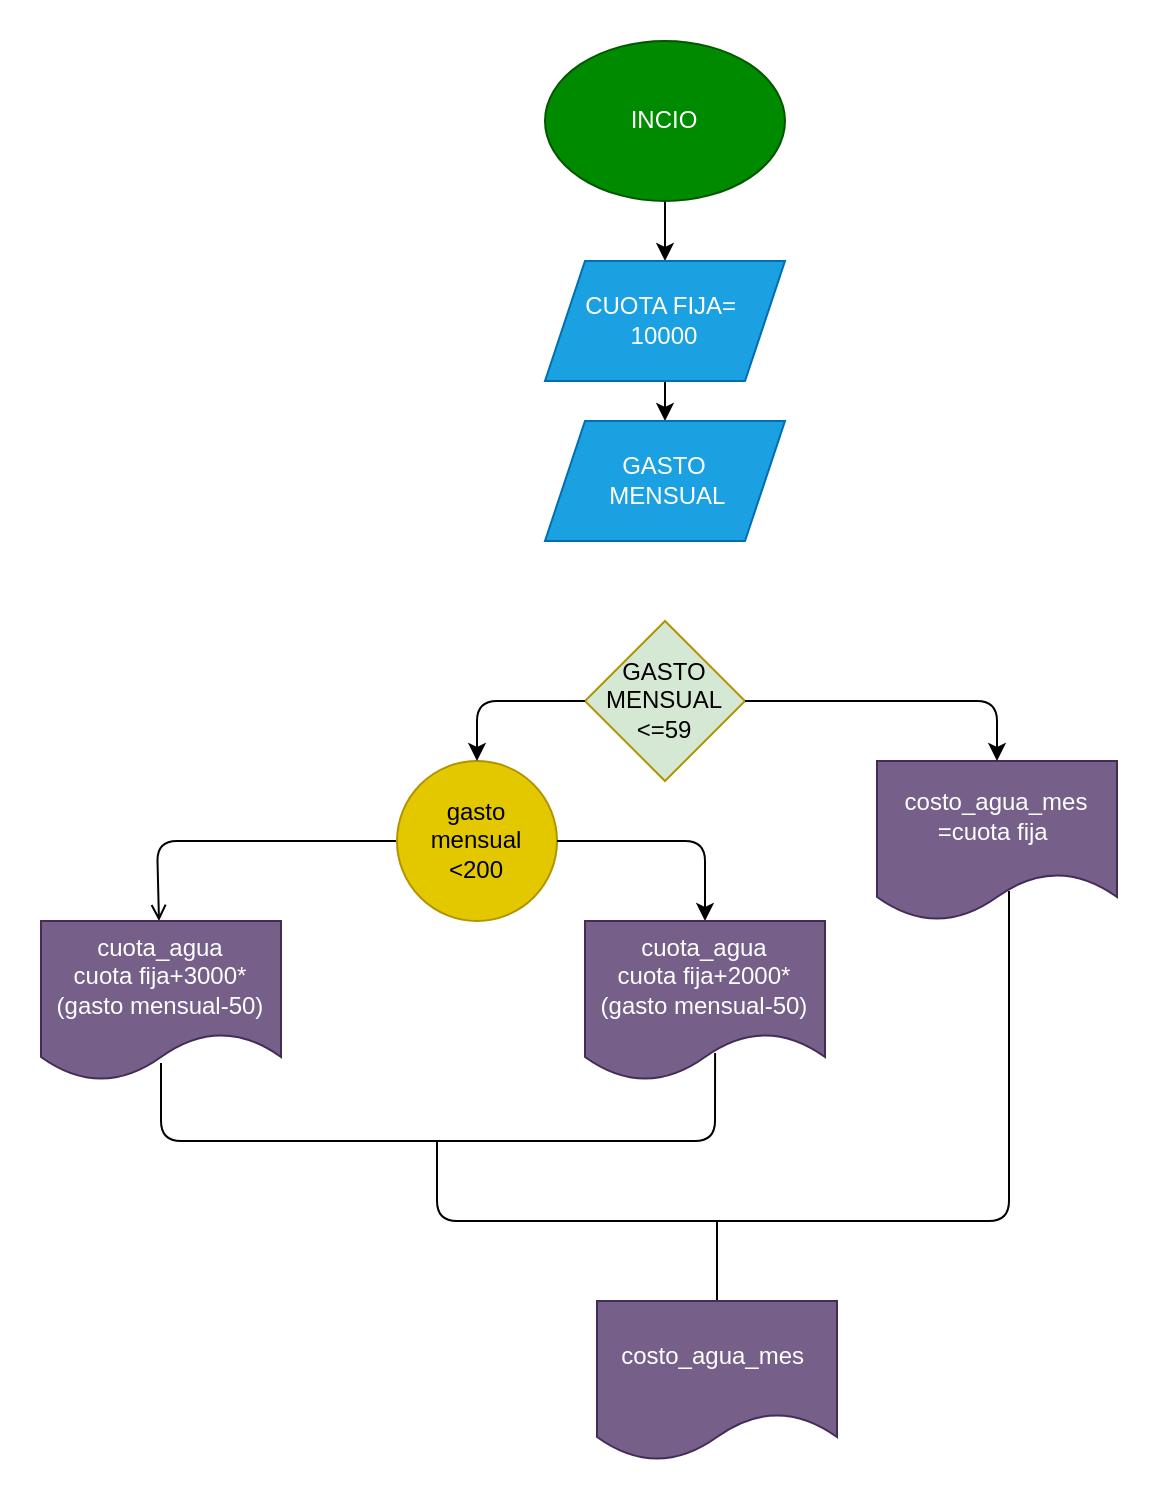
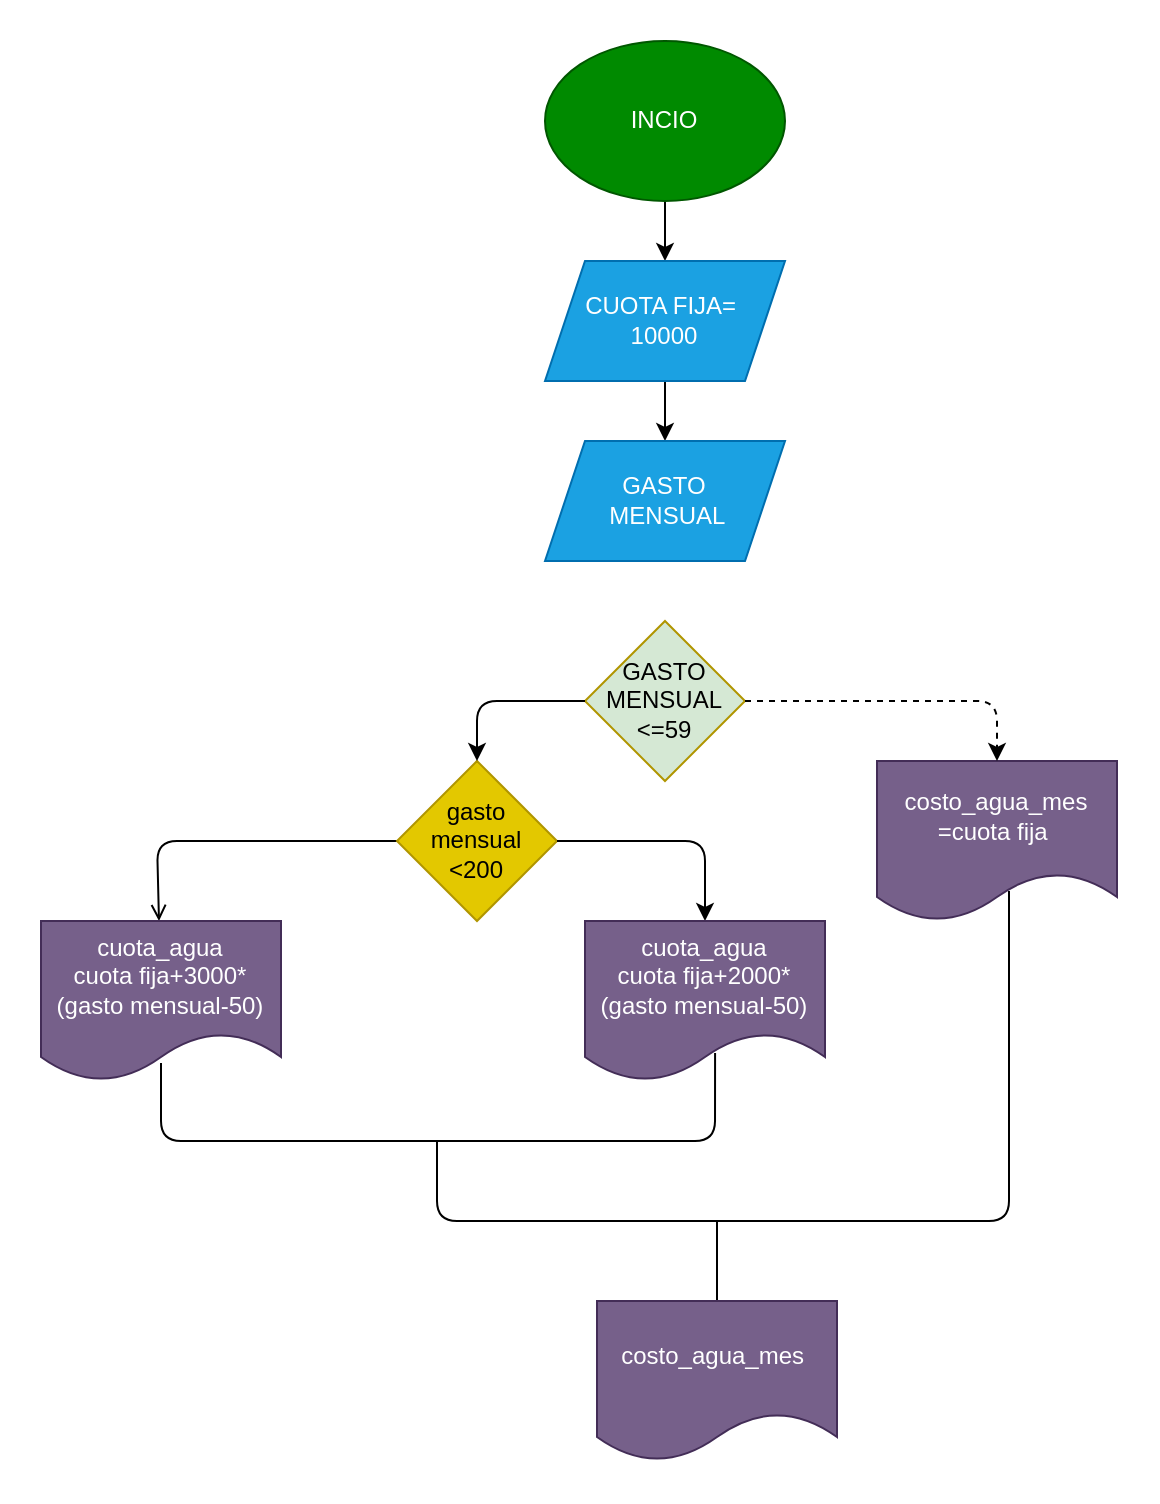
node "GASTO MENSUAL": moved (665, 481) -> (665, 501)
edge "GASTO MENSUAL <=59" -> "costo_agua_mes =cuota fija": style solid -> dashed
node "gasto mensual <200": shape ellipse -> diamond
